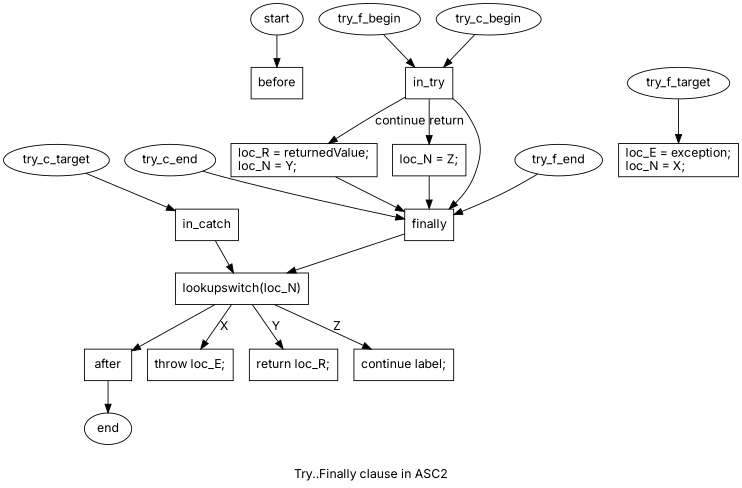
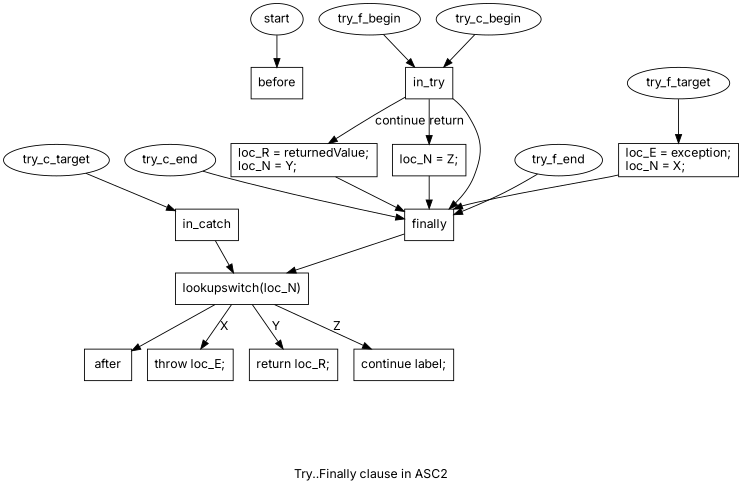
edge "loc_E = exception; loc_N = X;" -> "finally": added
node "end": removed
